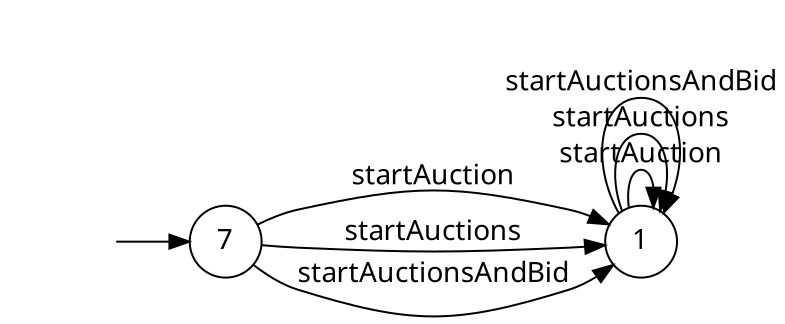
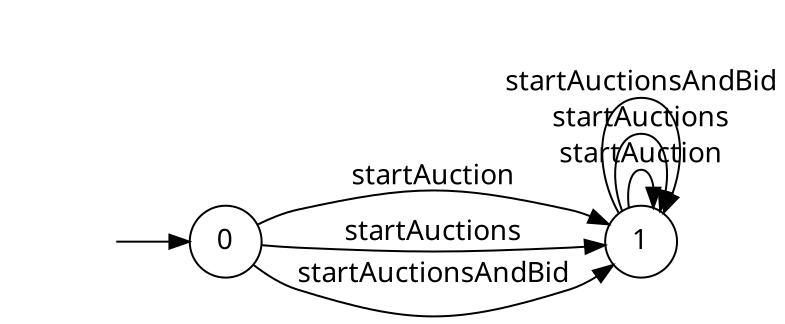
node "7": label "7" -> "0"
